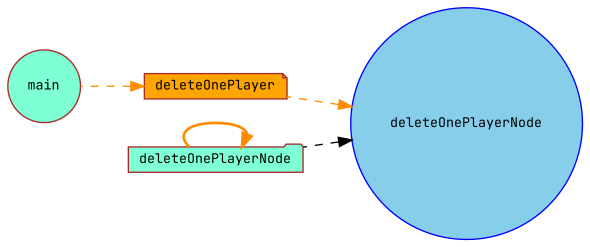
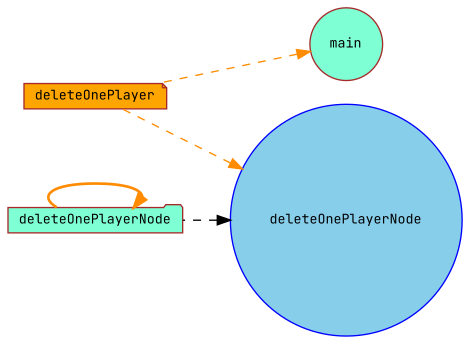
edge "main" -> "deleteOnePlayer": reversed
